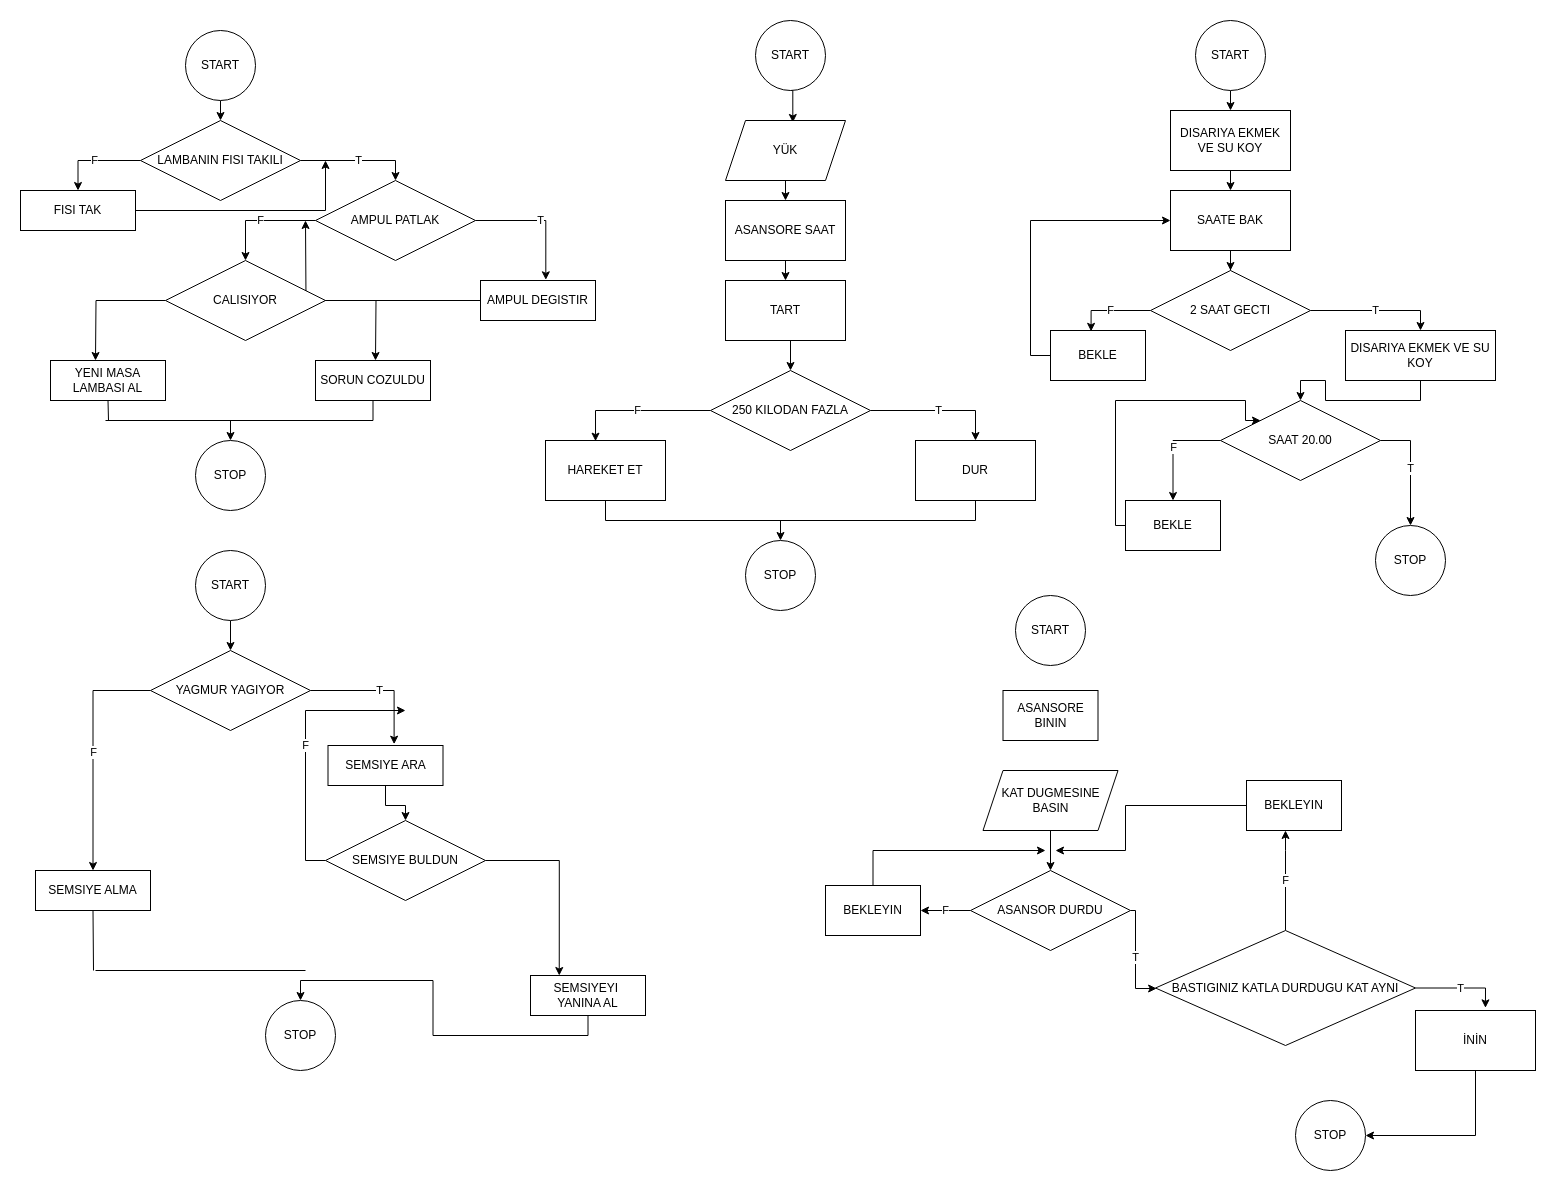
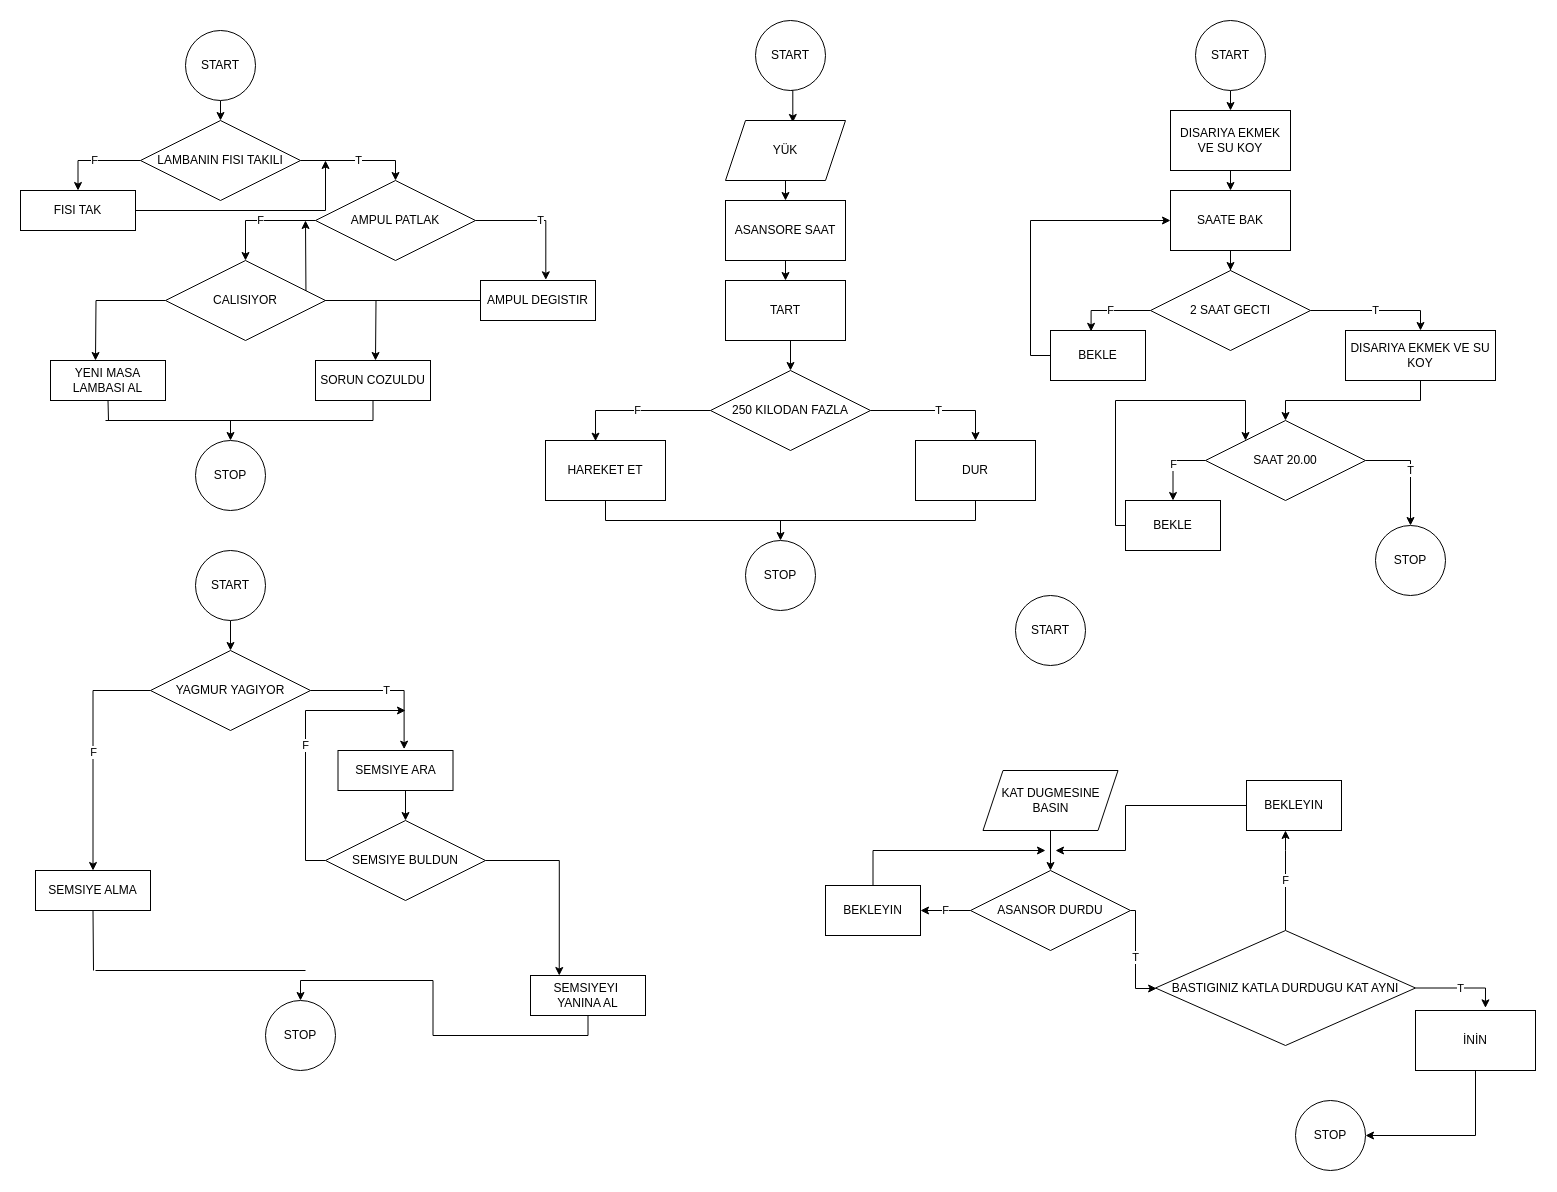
node "SAAT 20.00": moved (1301, 441) -> (1286, 461)
node "ASANSORE BININ": removed
node "SEMSIYE ARA": moved (386, 766) -> (396, 771)
